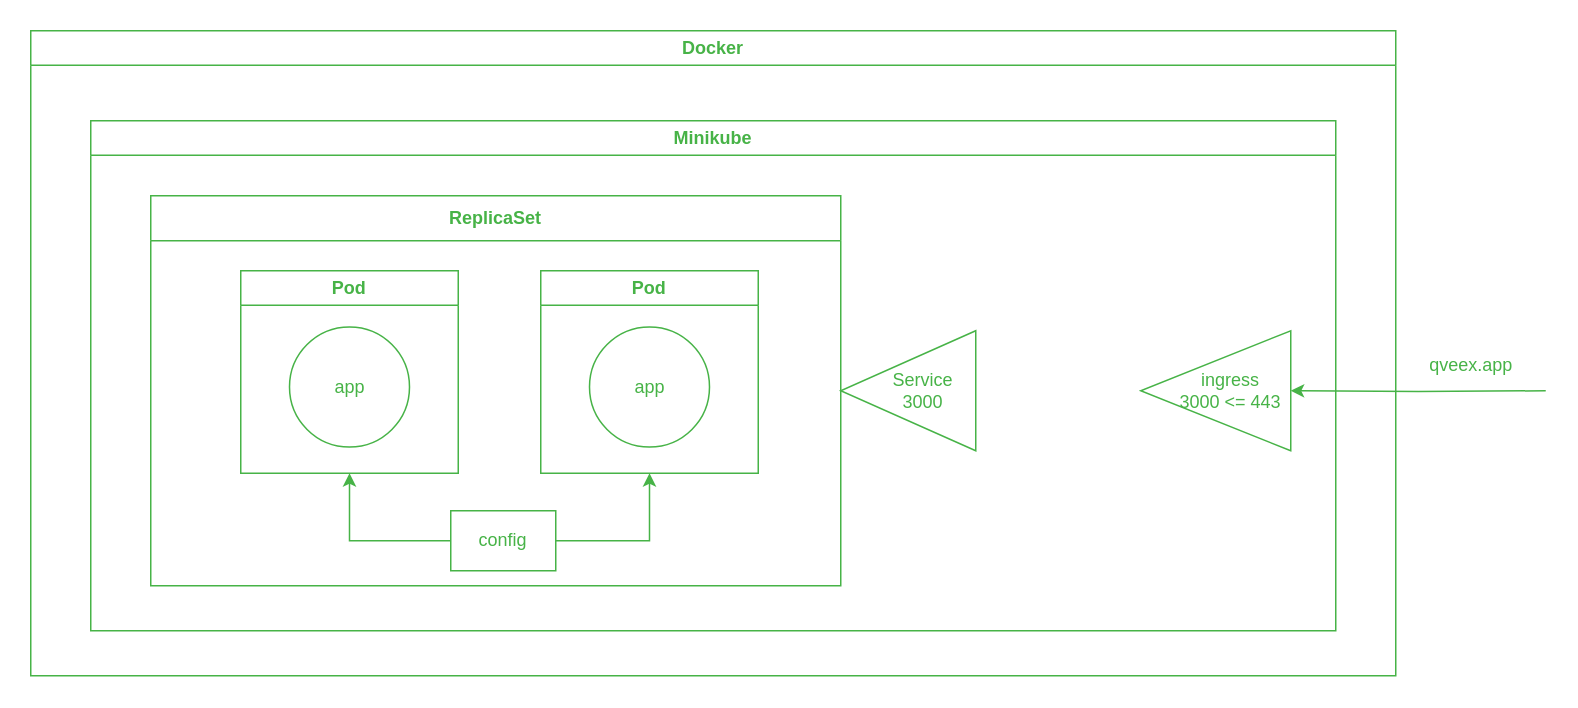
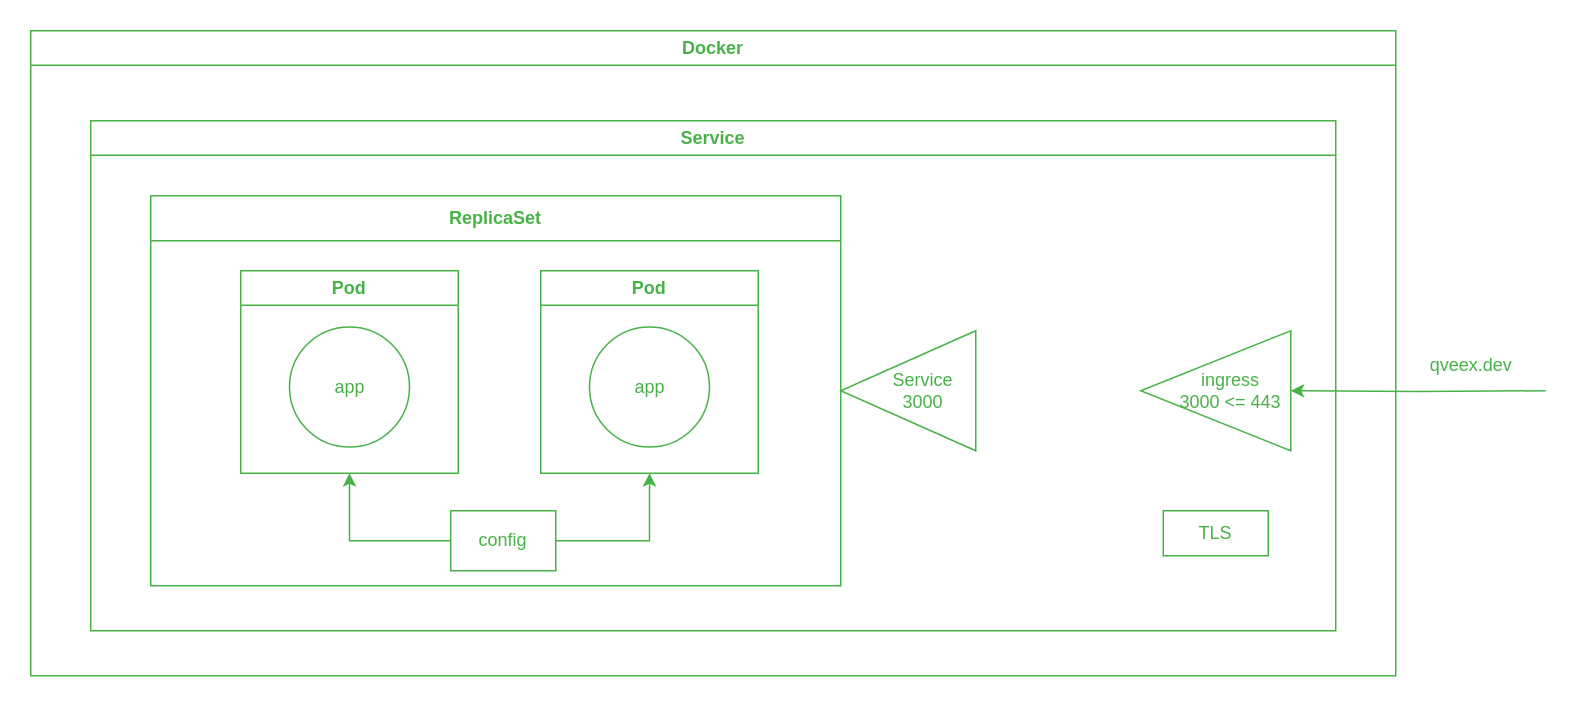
node "Minikube": label "Minikube" -> "Service"
node "qveex.app": label "qveex.app" -> "qveex.dev"
node "TLS": added
